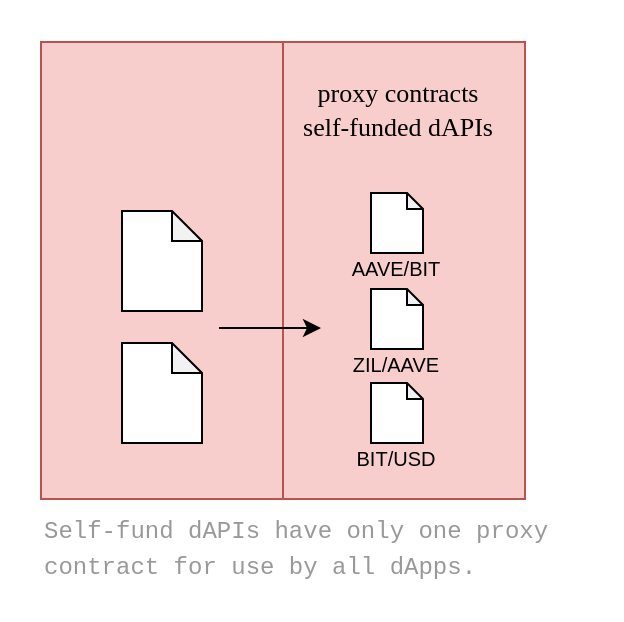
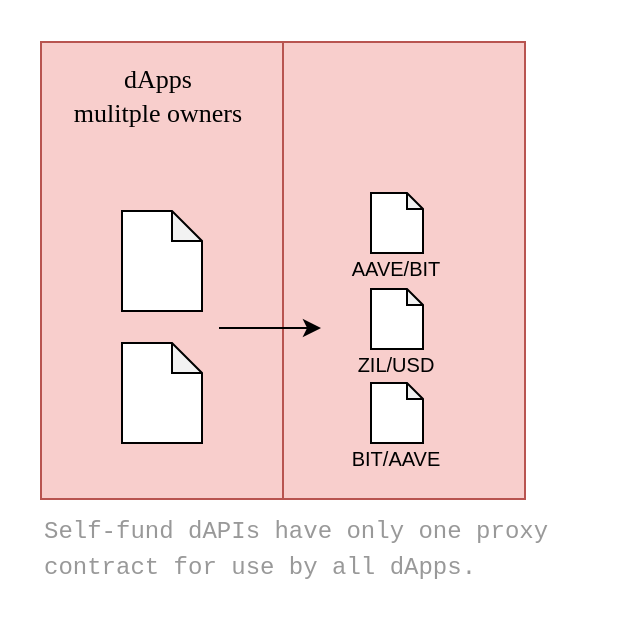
node "dApps mulitple owners": added
node "proxy contracts self-funded dAPIs": removed
node "ZIL/AAVE": label "ZIL/AAVE" -> "ZIL/USD"
node "BIT/USD": label "BIT/USD" -> "BIT/AAVE"
